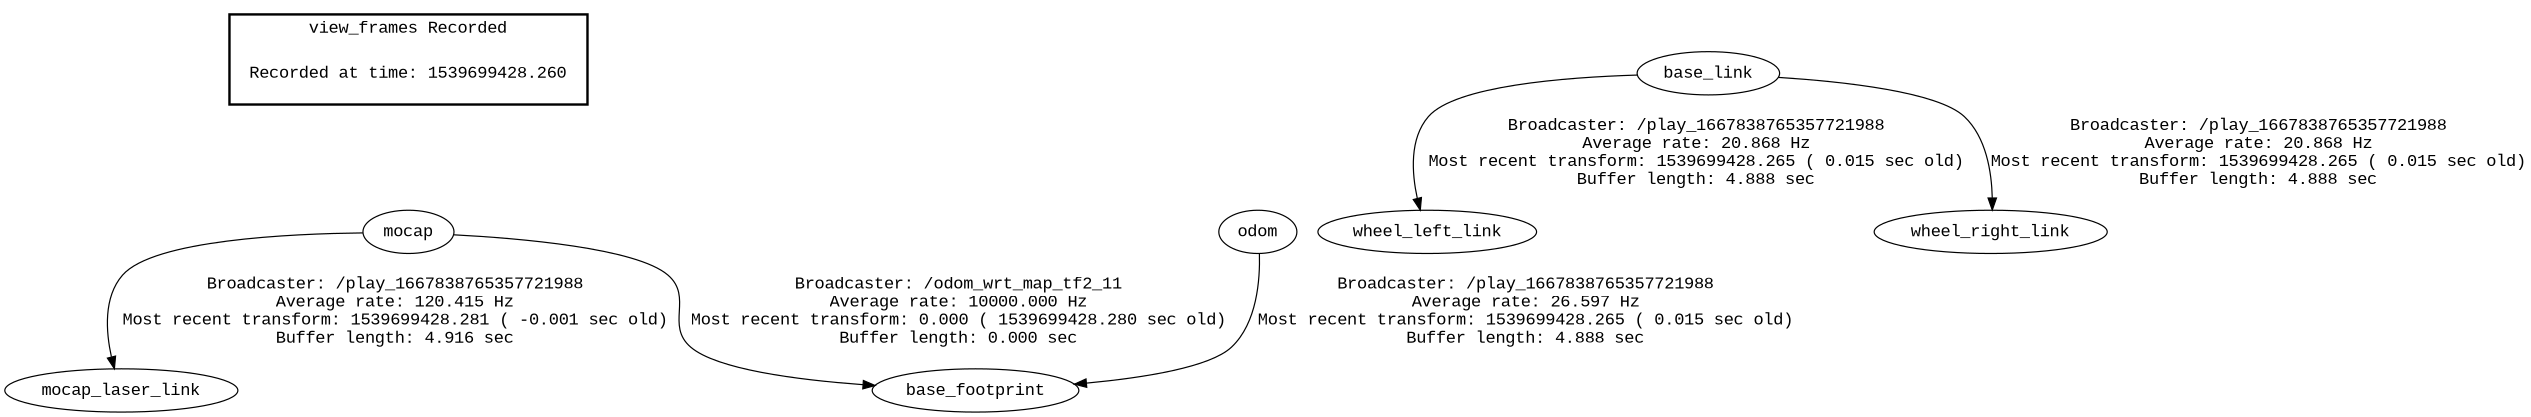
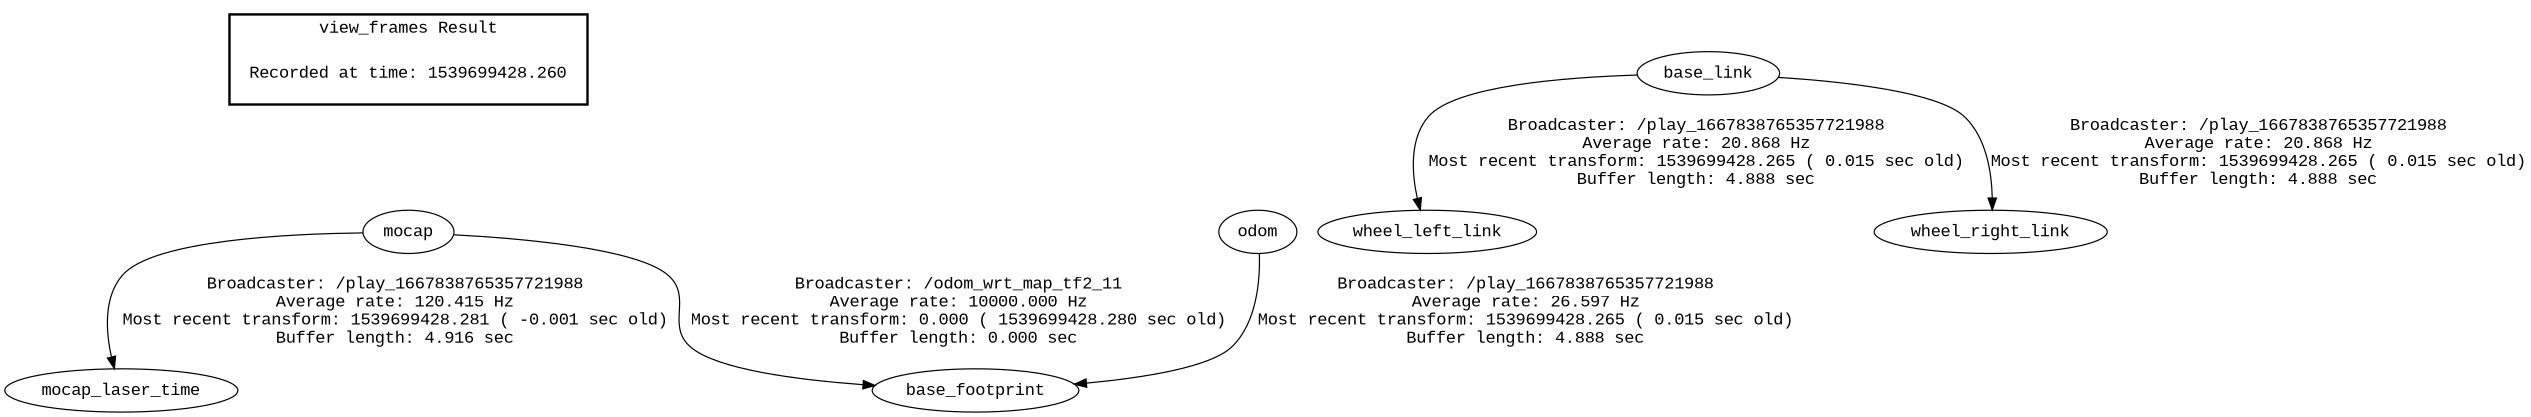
cluster "view_frames Recorded": label "view_frames Recorded" -> "view_frames Result"
node "mocap_laser_link": label "mocap_laser_link" -> "mocap_laser_time"
